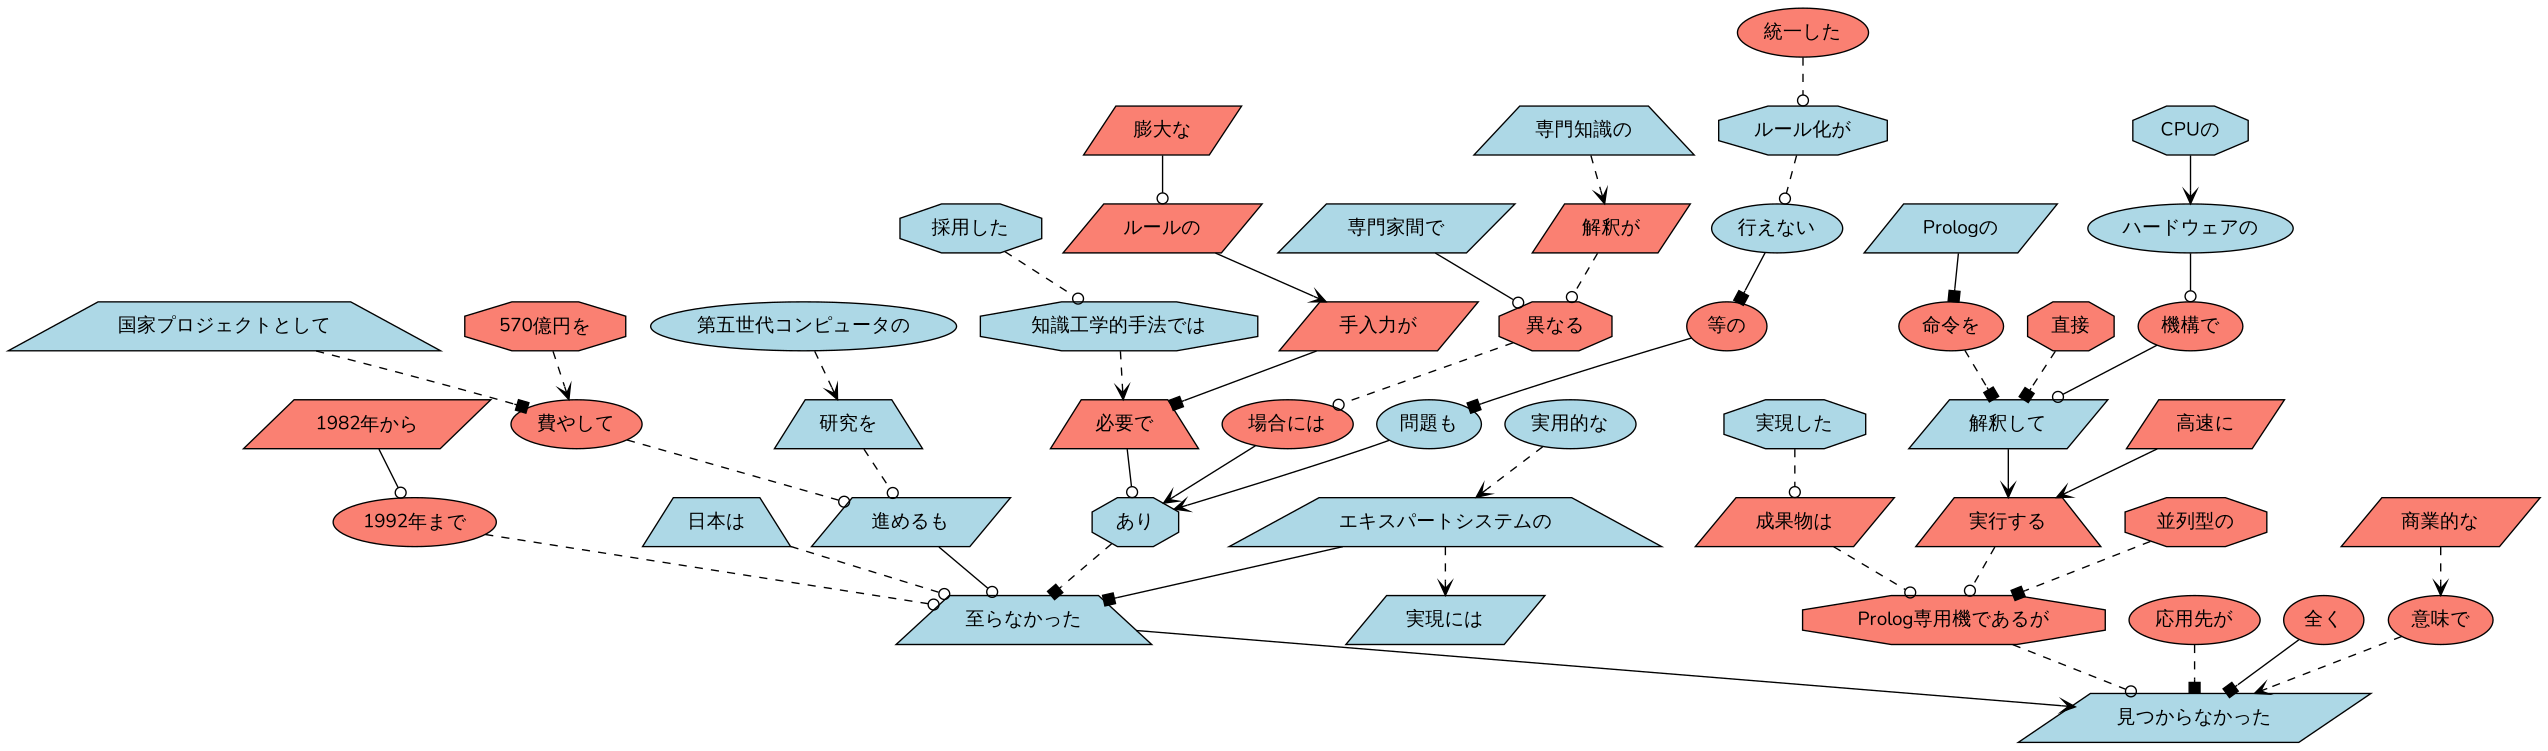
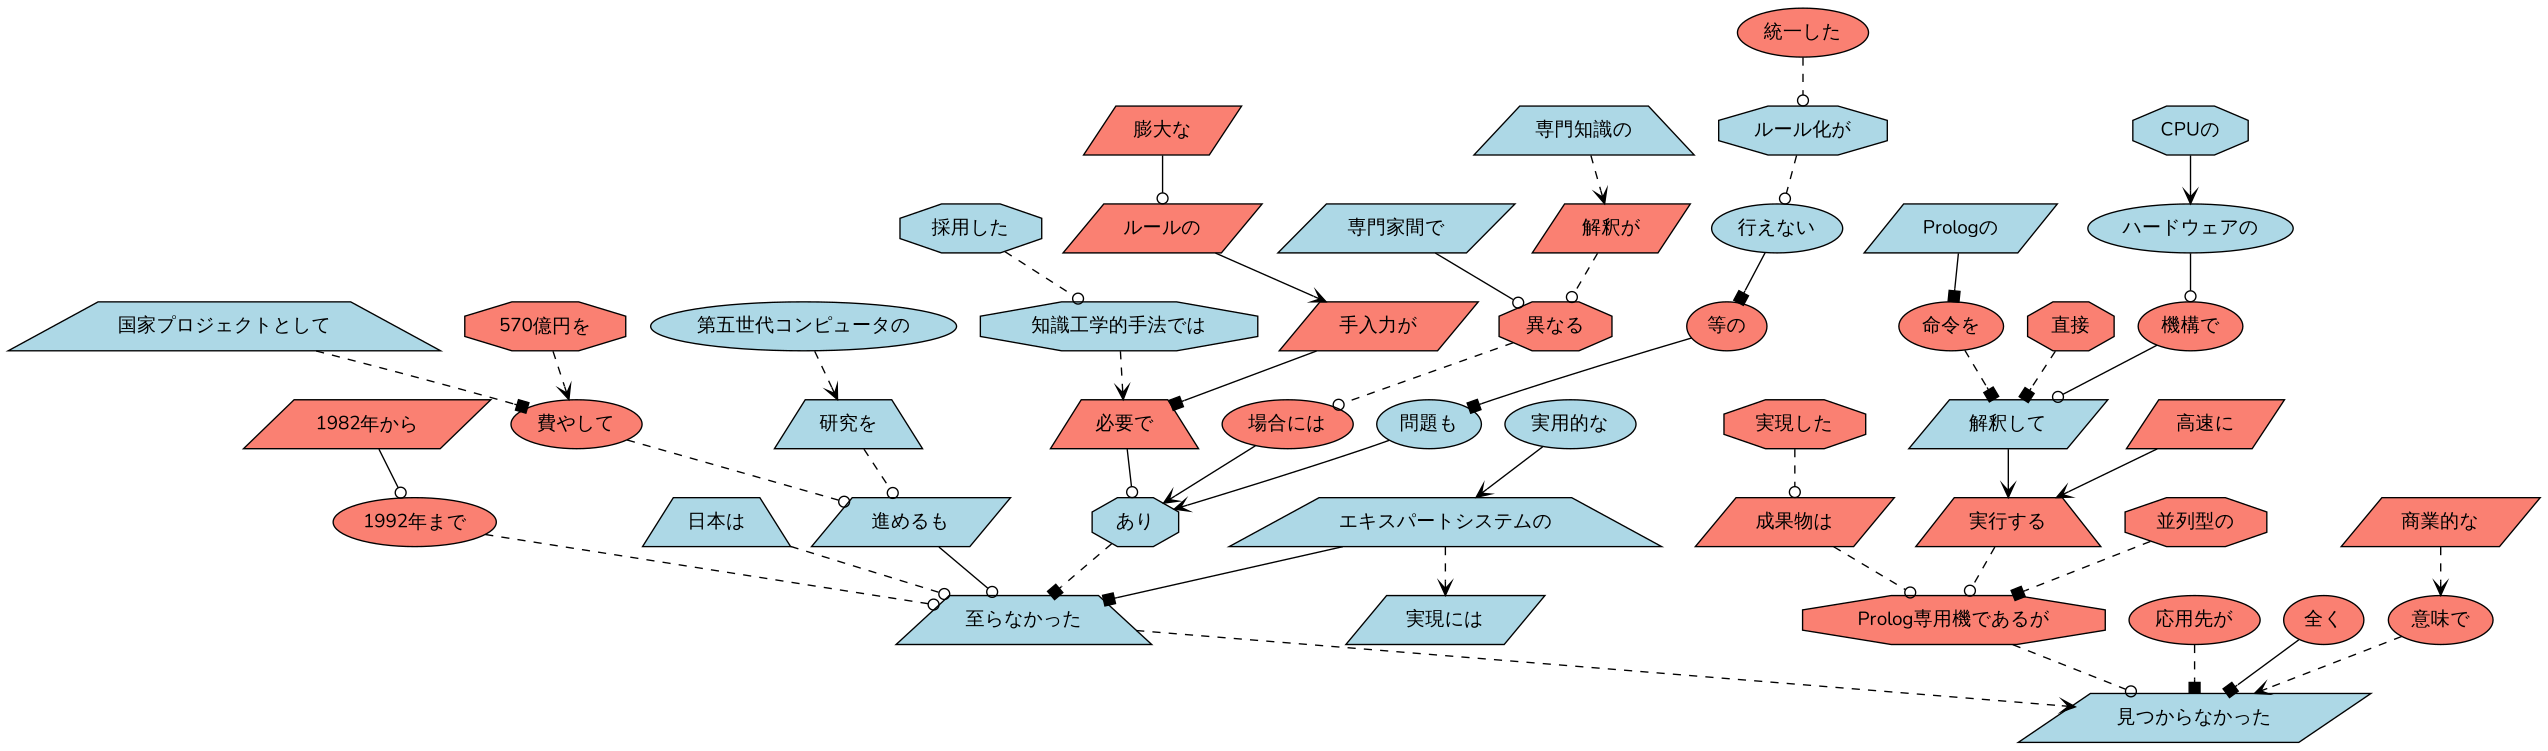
node "実現した": fillcolor lightblue -> salmon
edge "実用的な" -> "エキスパートシステムの": style dashed -> solid
edge "至らなかった" -> "見つからなかった": style solid -> dashed
